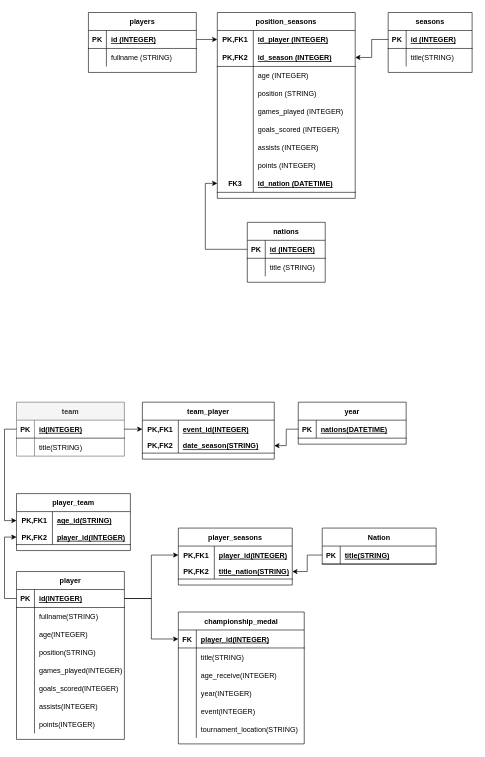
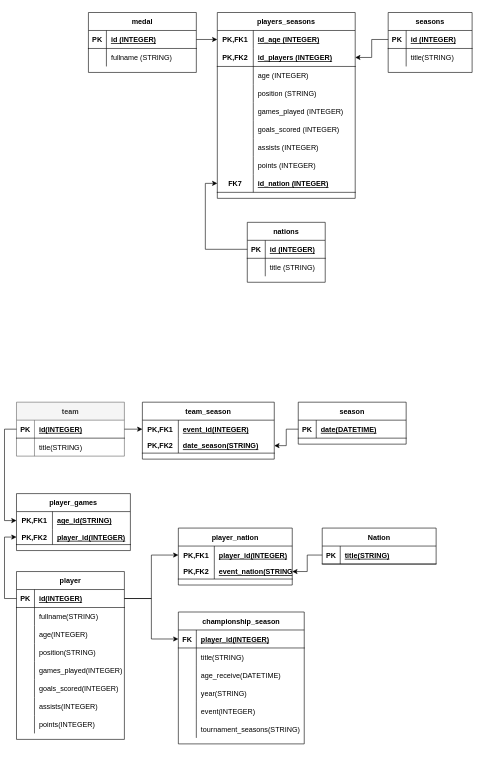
node "players": label "players" -> "medal"
node "position_seasons": label "position_seasons" -> "players_seasons"
node "id_player (INTEGER)": label "id_player (INTEGER)" -> "id_age (INTEGER)"
node "id_season (INTEGER)": label "id_season (INTEGER)" -> "id_players (INTEGER)"
node "FK3": label "FK3" -> "FK7"
node "id_nation (DATETIME)": label "id_nation (DATETIME)" -> "id_nation (INTEGER)"
node "team_player": label "team_player" -> "team_season"
node "year": label "year" -> "season"
node "nations(DATETIME)": label "nations(DATETIME)" -> "date(DATETIME)"
node "player_team": label "player_team" -> "player_games"
node "player_seasons": label "player_seasons" -> "player_nation"
node "title_nation(STRING)": label "title_nation(STRING)" -> "event_nation(STRING)"
node "championship_medal": label "championship_medal" -> "championship_season"
node "age_receive(INTEGER)": label "age_receive(INTEGER)" -> "age_receive(DATETIME)"
node "year(INTEGER)": label "year(INTEGER)" -> "year(STRING)"
node "tournament_location(STRING)": label "tournament_location(STRING)" -> "tournament_seasons(STRING)"
